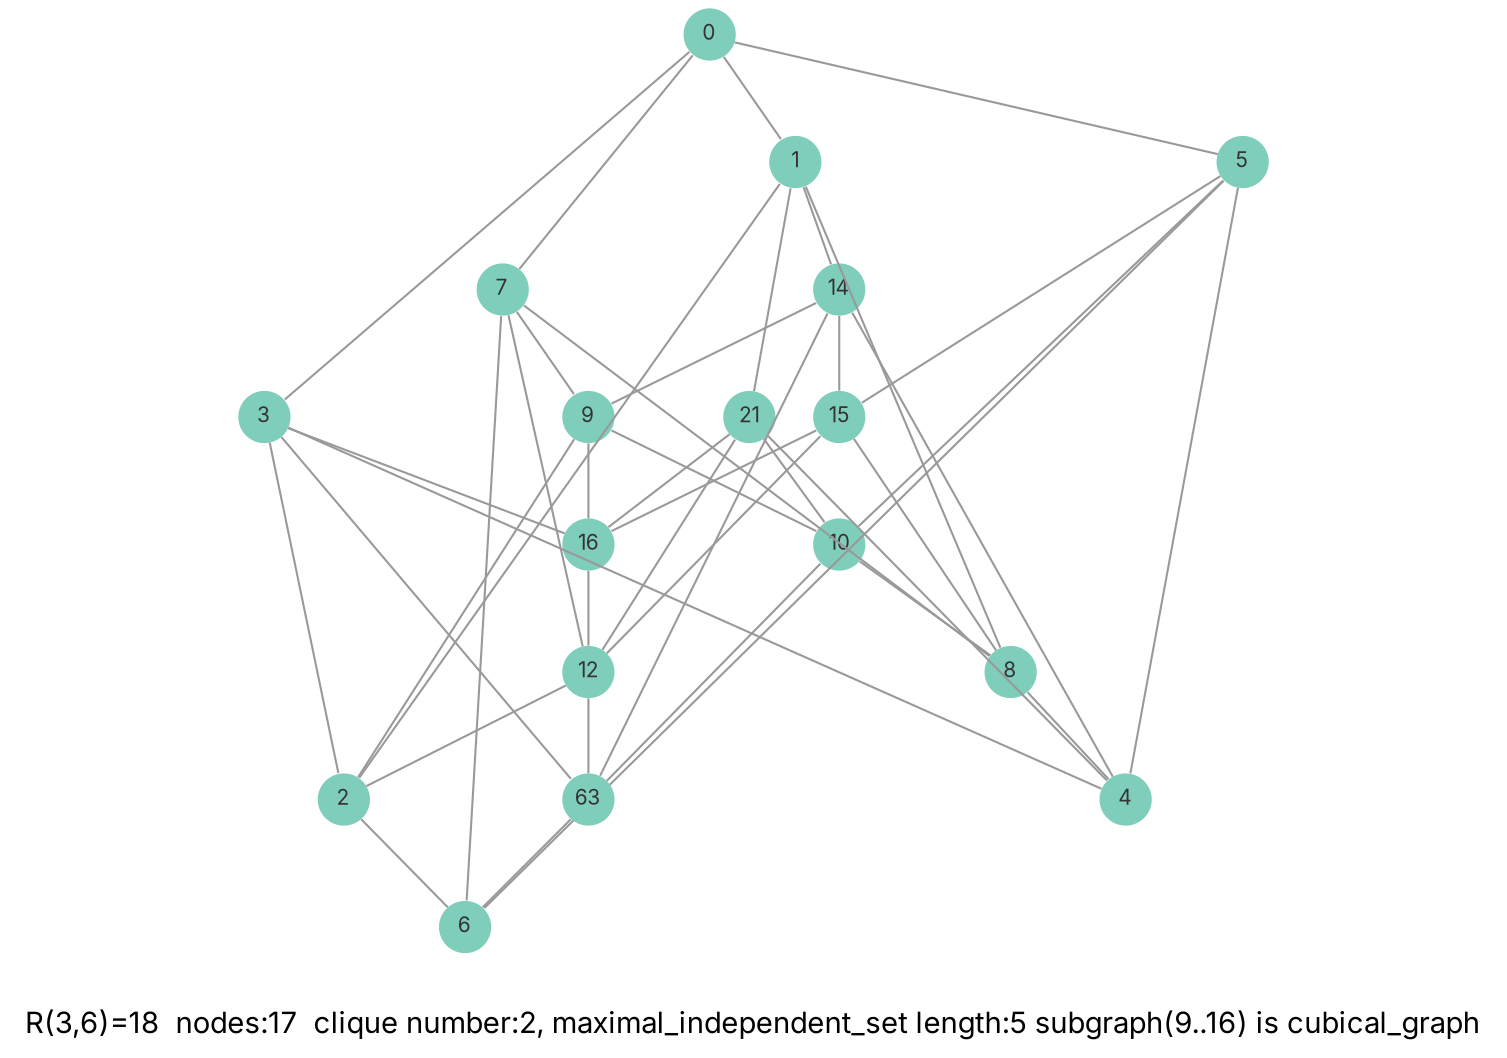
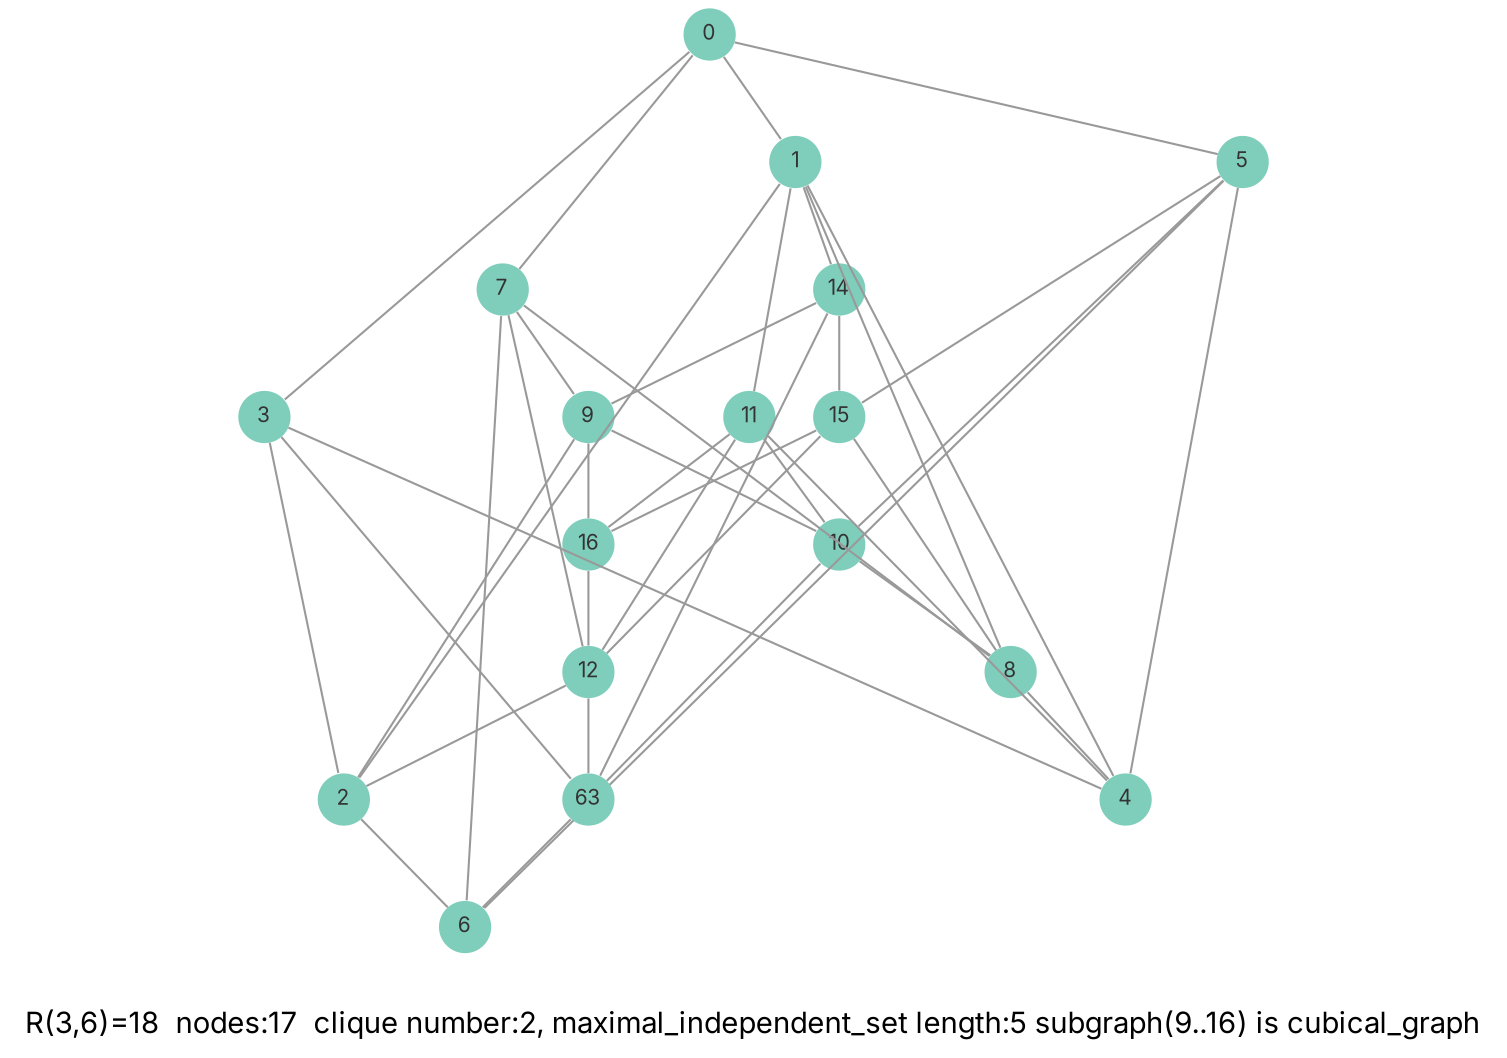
node "21": label "21" -> "11"
edge "3" -- "16": removed
edge "14" -- "4": now "1" -- "4"
